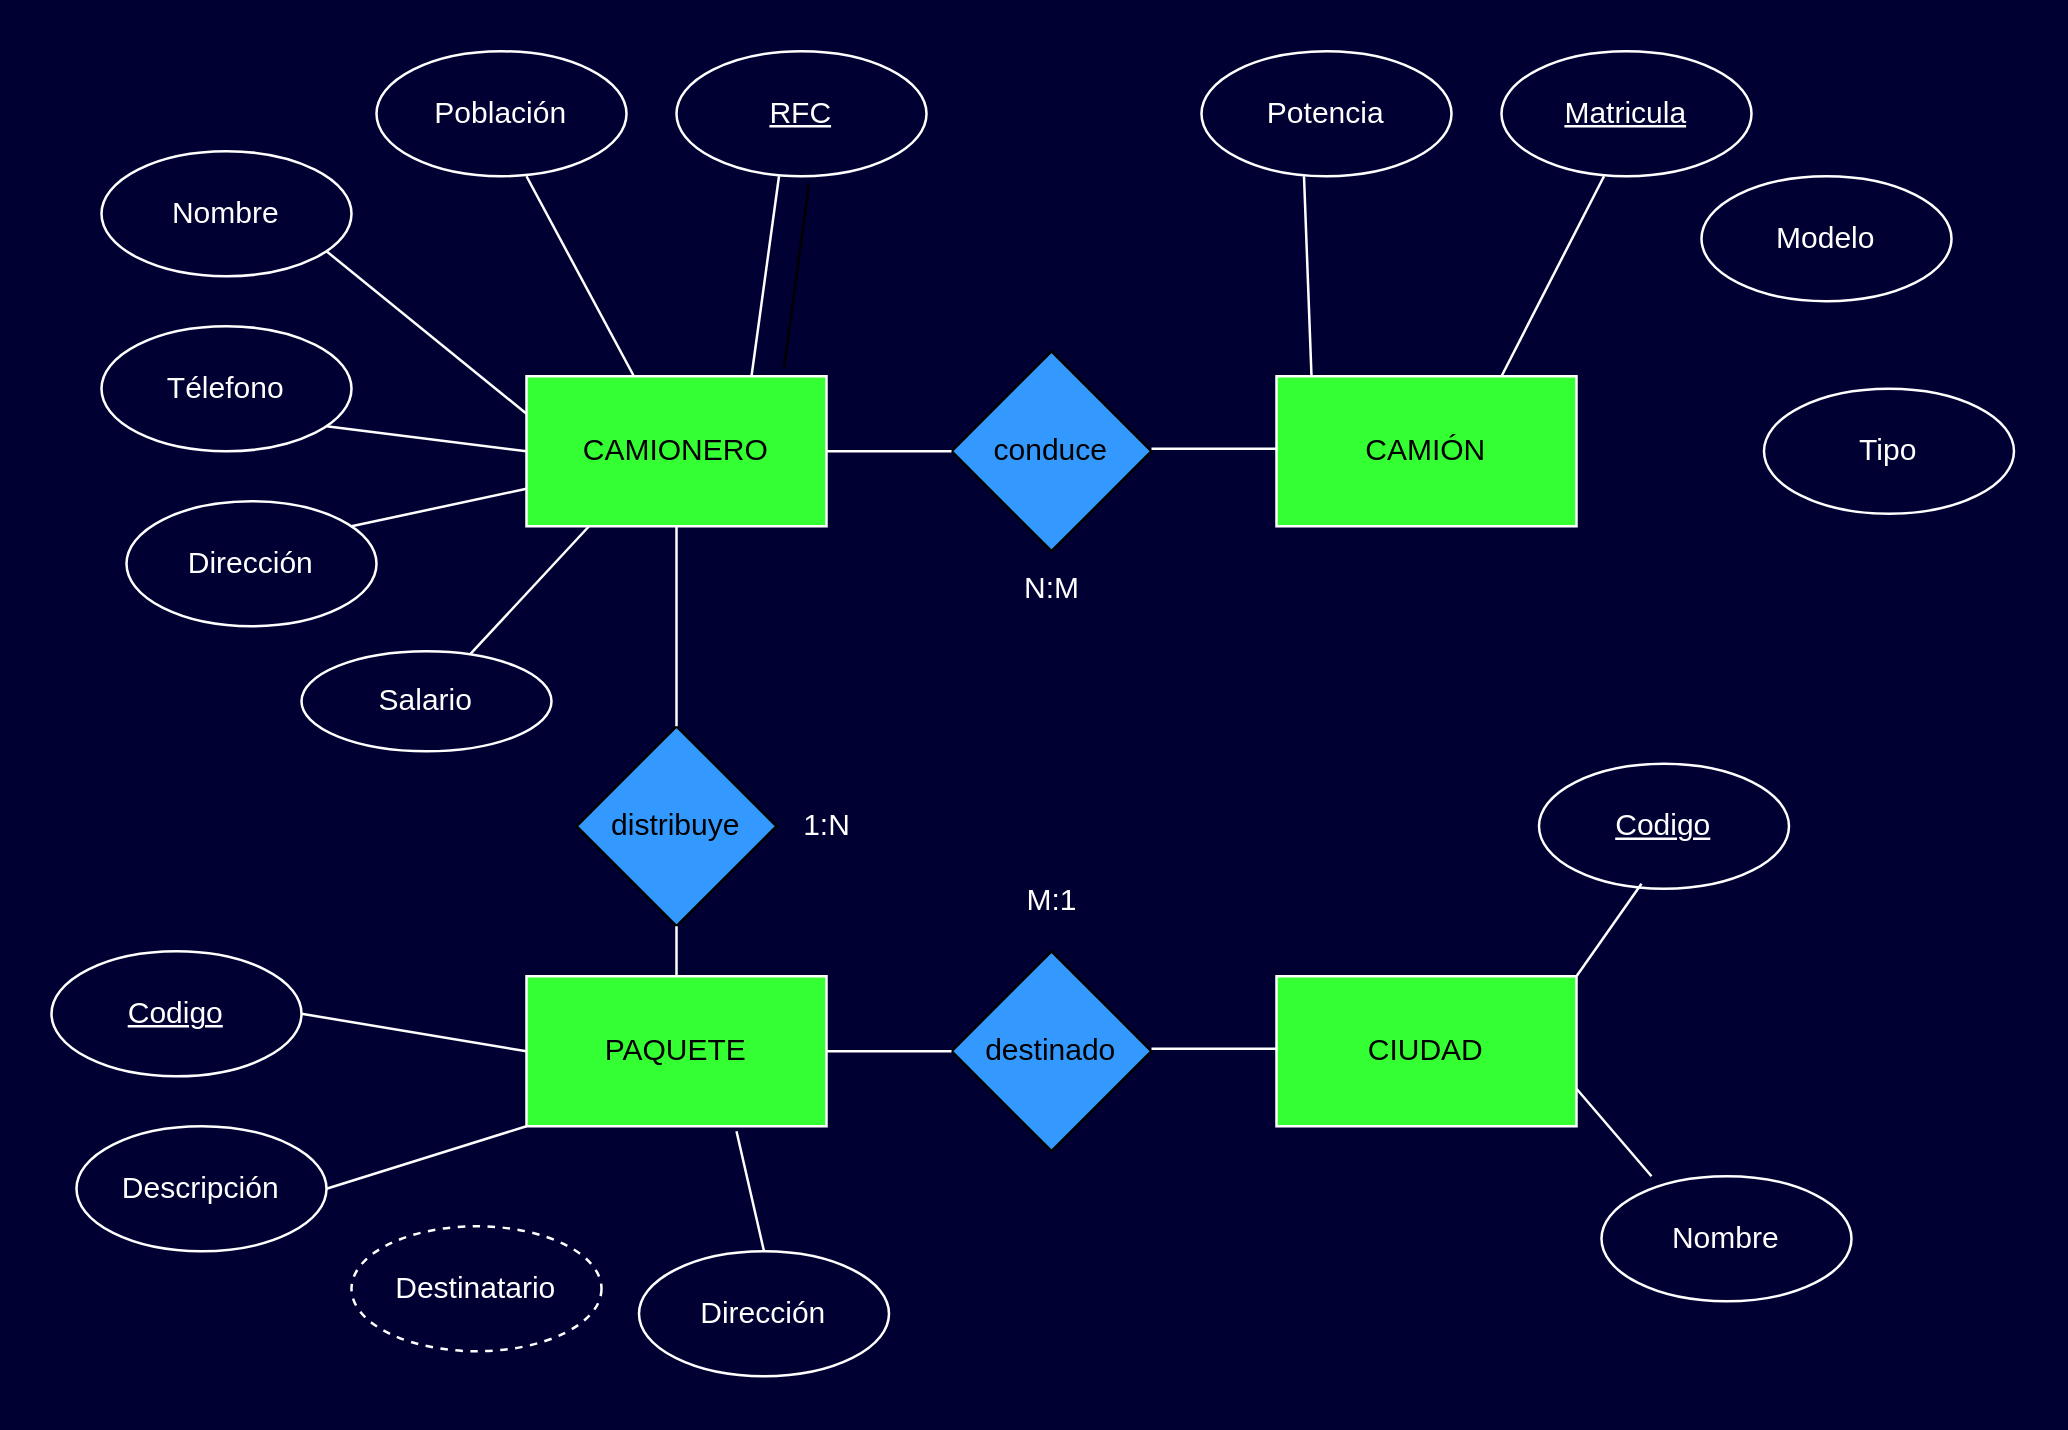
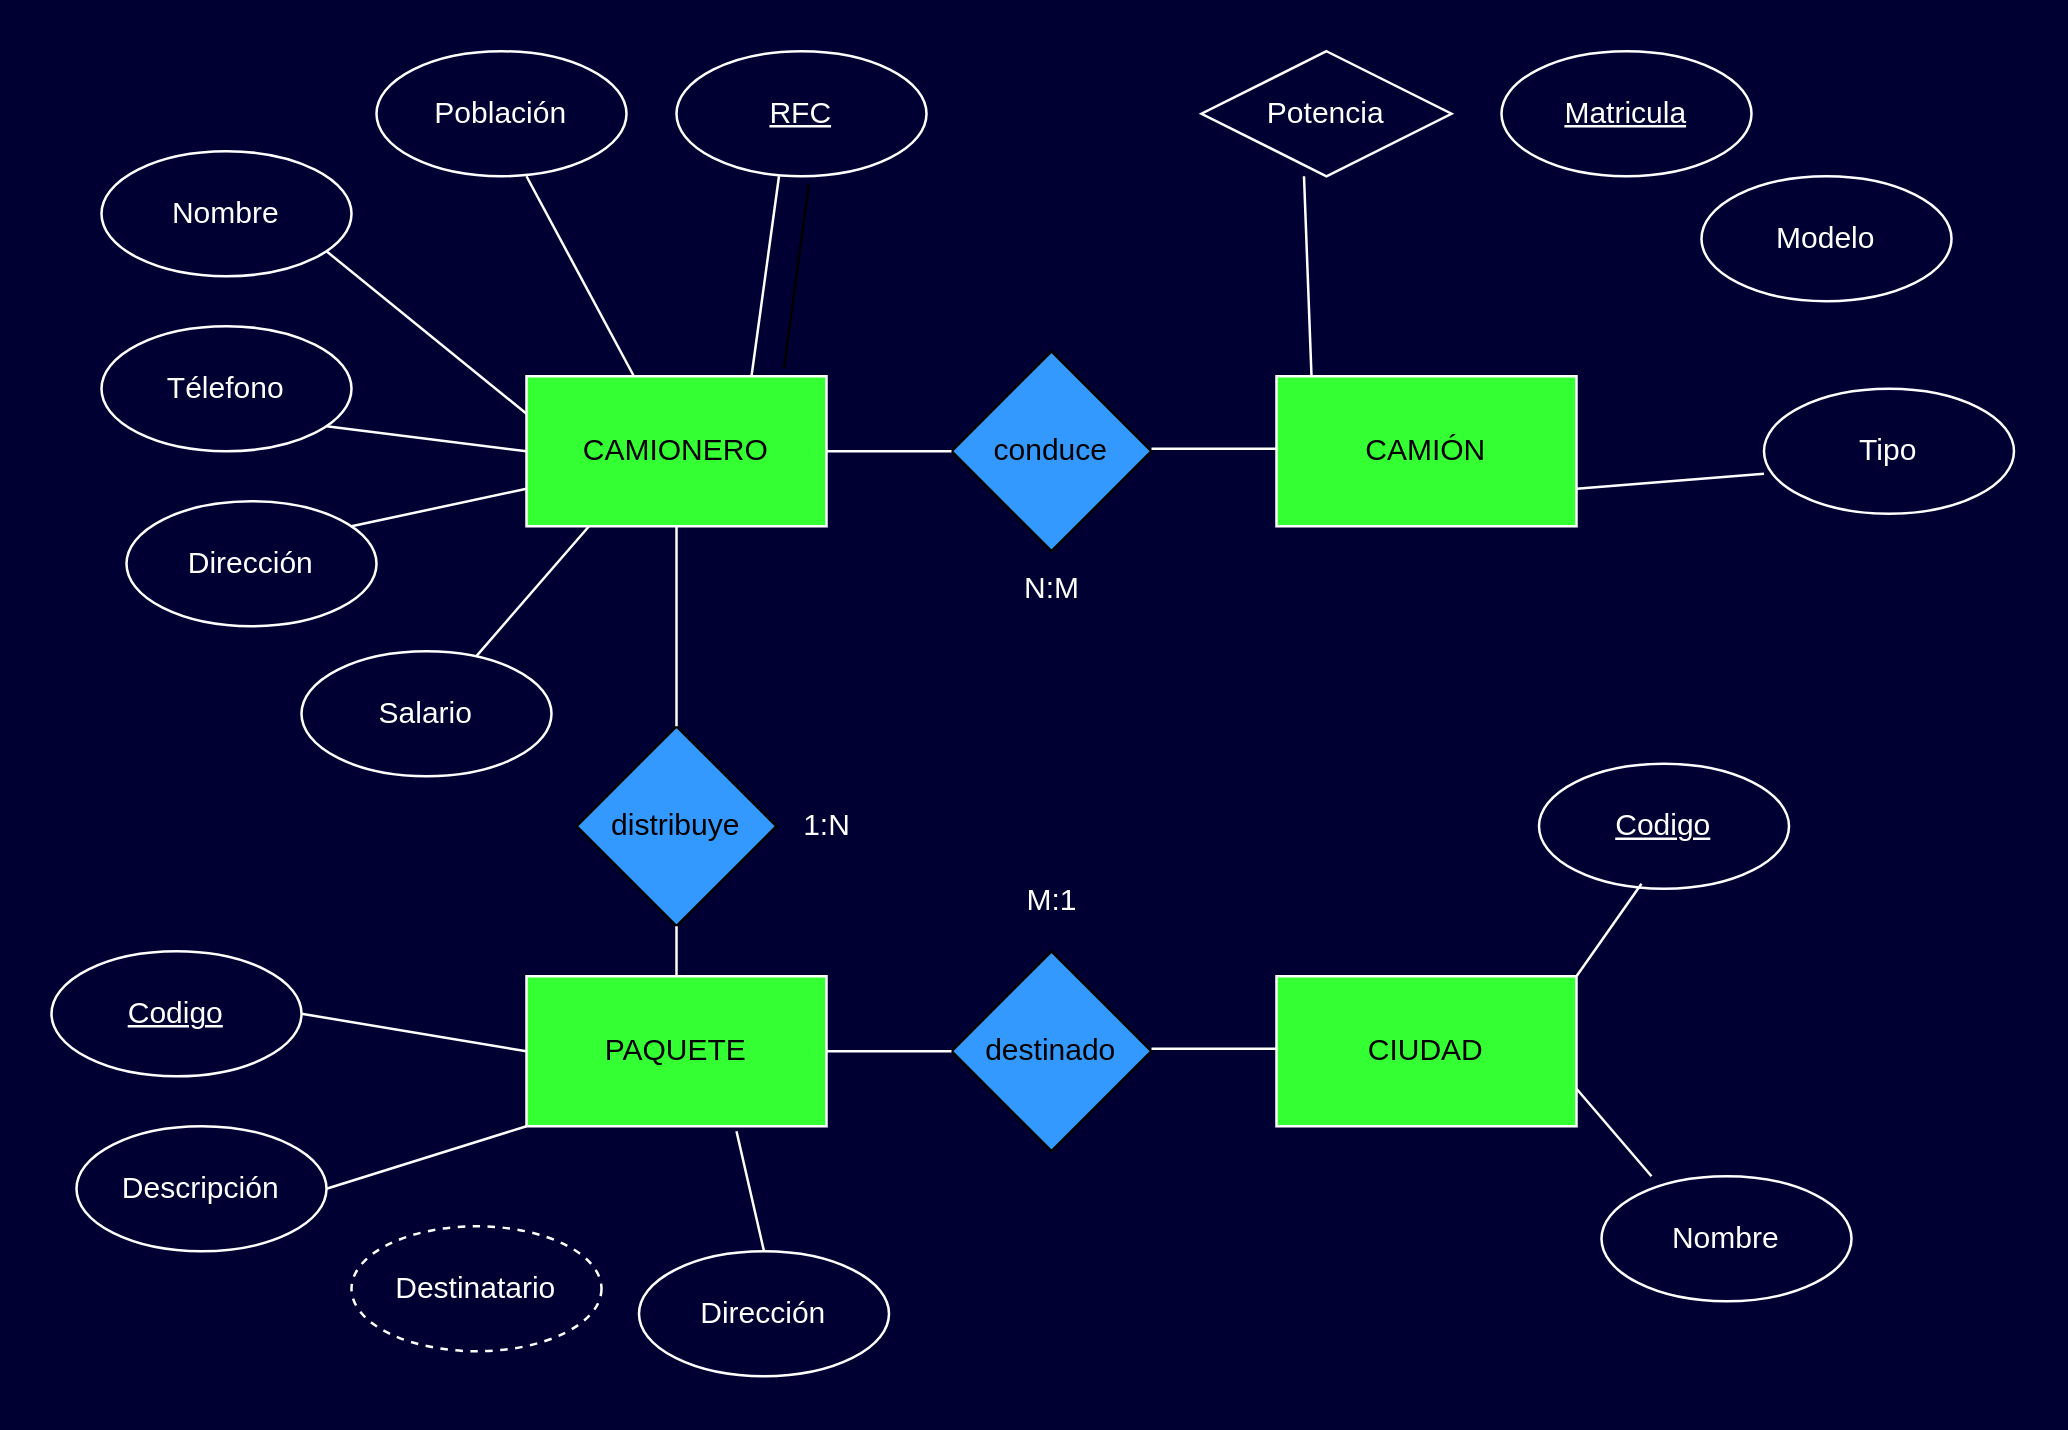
node "Potencia": shape ellipse -> diamond
edge "Matricula" -- "CAMIÓN": removed
edge "CAMIÓN" -- "Tipo": added
node "Salario": size 250x100 -> 250x125
